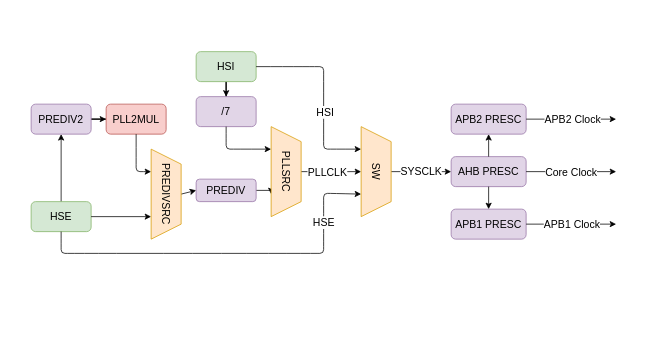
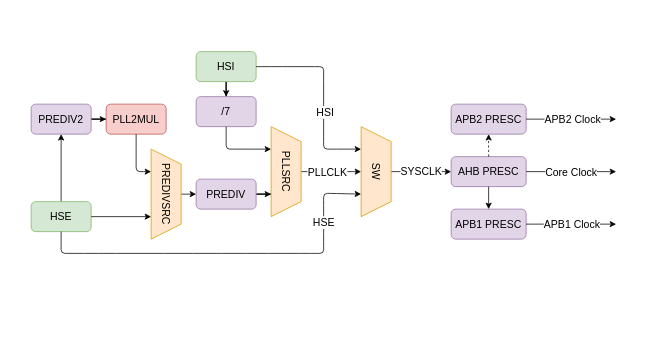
edge "AHB PRESC" -> "APB2 PRESC": style solid -> dashed
node "PREDIV": size 60x23 -> 60x30
